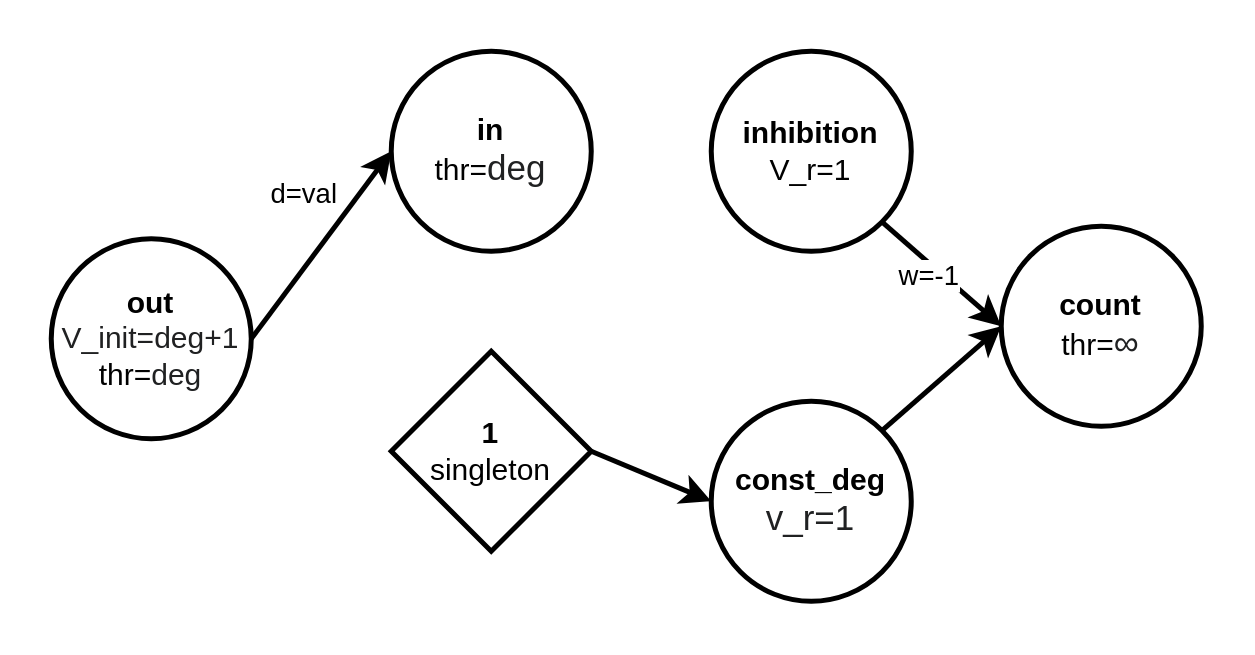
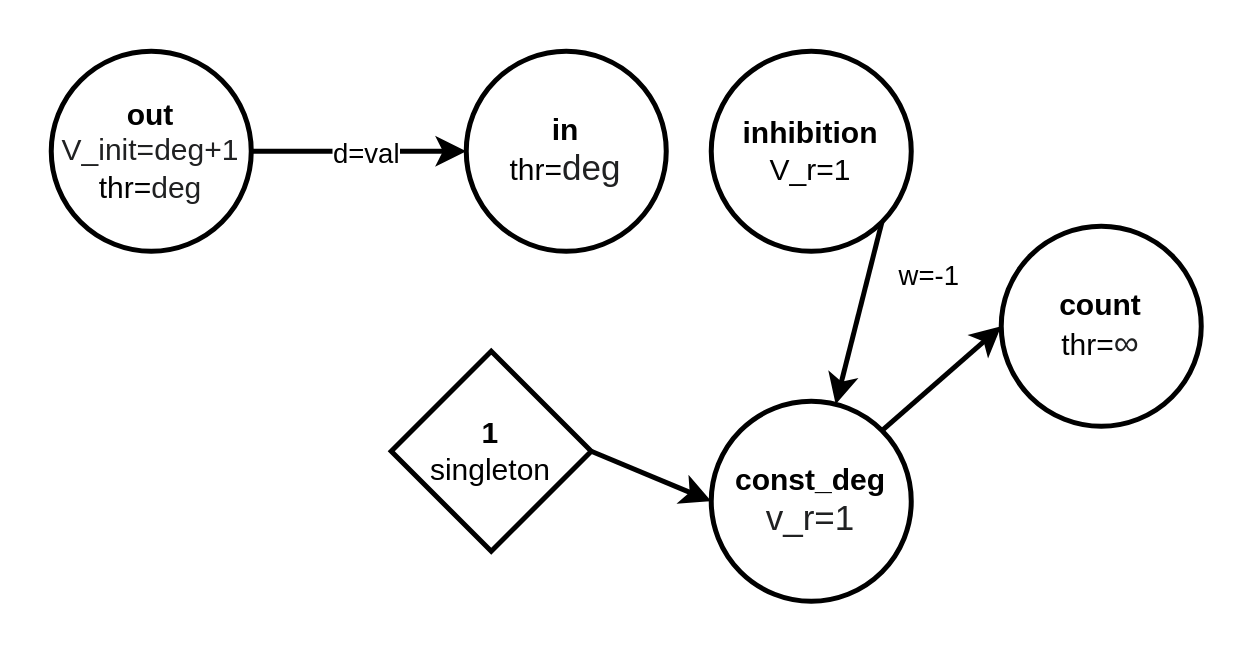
node "in thr=deg": moved (491, 151) -> (566, 151)
edge "inhibition V_r=1" -> "count thr=∞": now "inhibition V_r=1" -> "const_deg v_r=1"
node "out V_init=deg+1 thr=deg": moved (151, 339) -> (151, 151)
